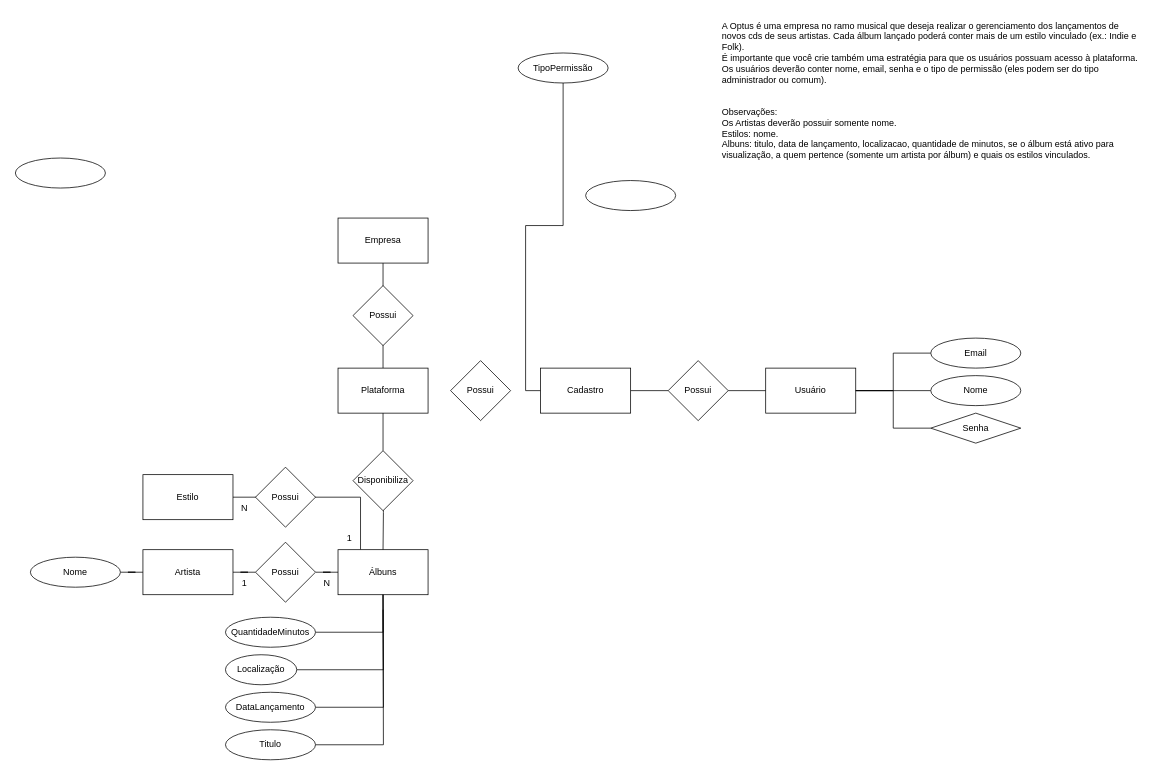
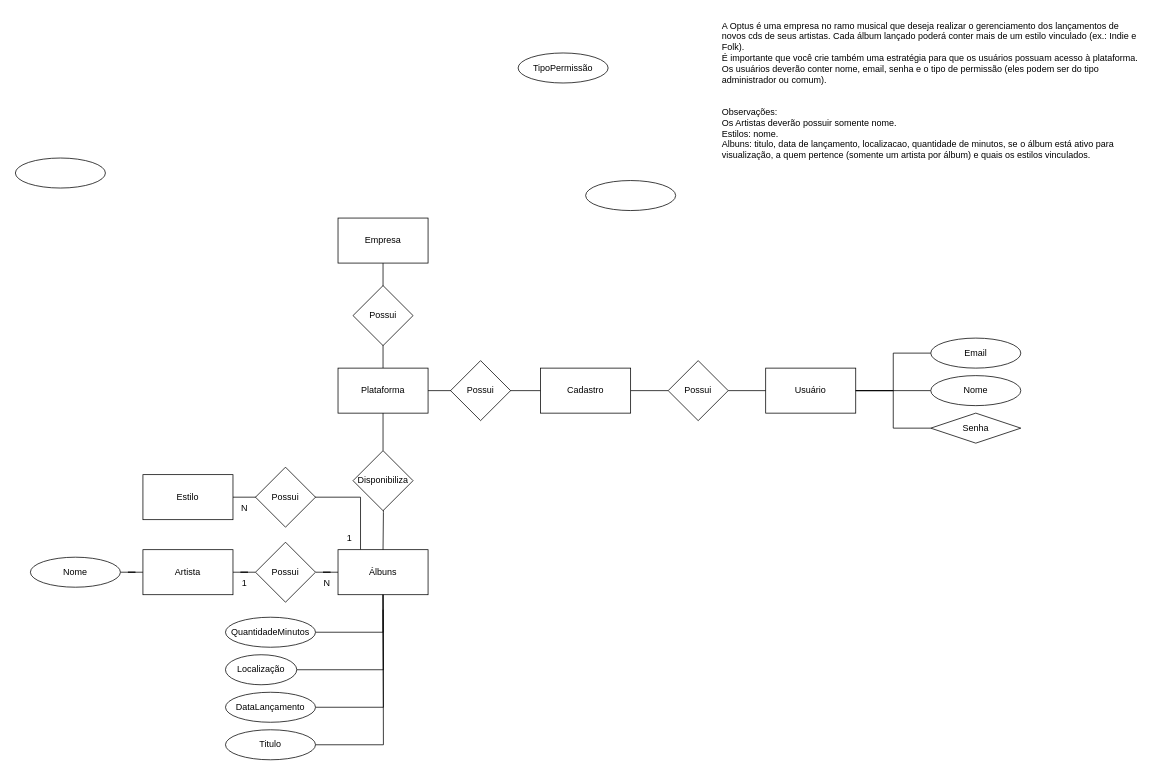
edge "TipoPermissão" -- "Cadastro": now "Plataforma" -- "Cadastro"
